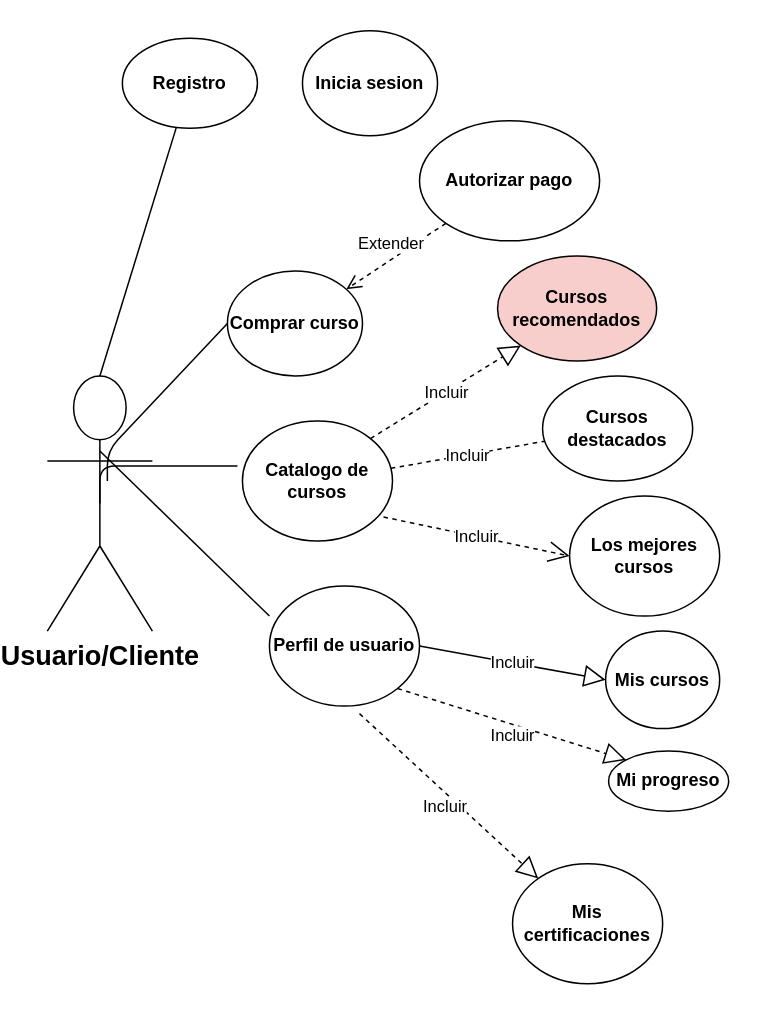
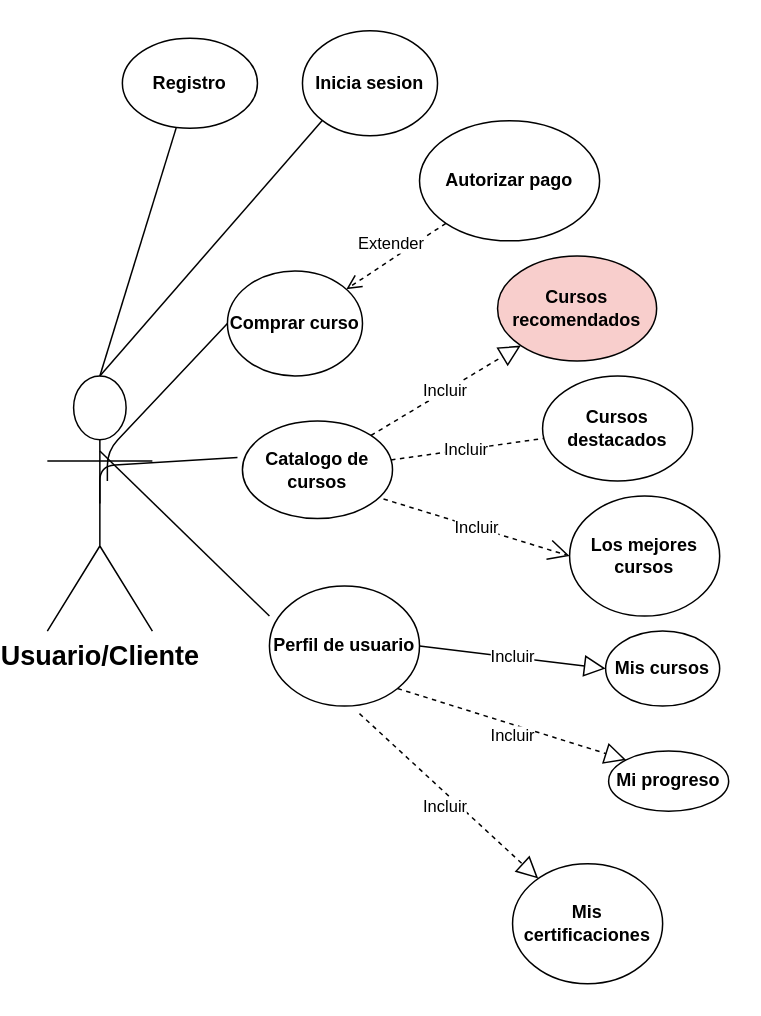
edge "Inicia sesion" -- "Usuario/Cliente": added
node "Catalogo de cursos": size 150x120 -> 150x98
node "Mis cursos": size 114x98 -> 114x75
